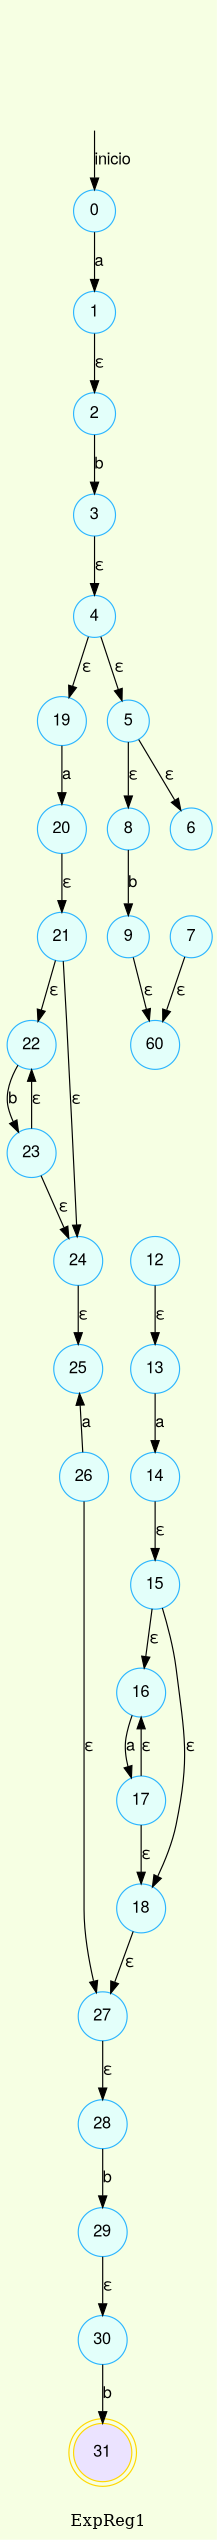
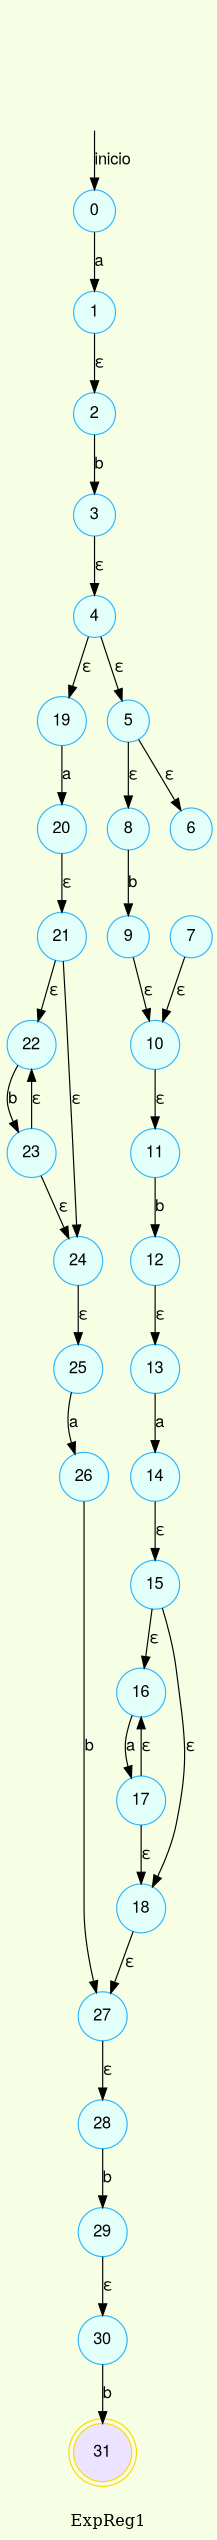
node "60": label "60" -> "10"
node "11": added
edge "26" -> "25": reversed
edge "26" -> "27": label "ε" -> "b"
